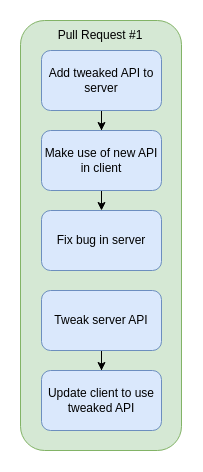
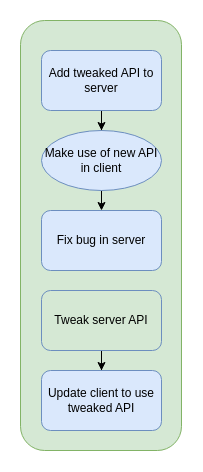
node "Pull Request #1": removed
node "Make use of new API in client": shape rounded rectangle -> ellipse
node "Tweak server API": fillcolor #dae8fc -> #d5e8d4
